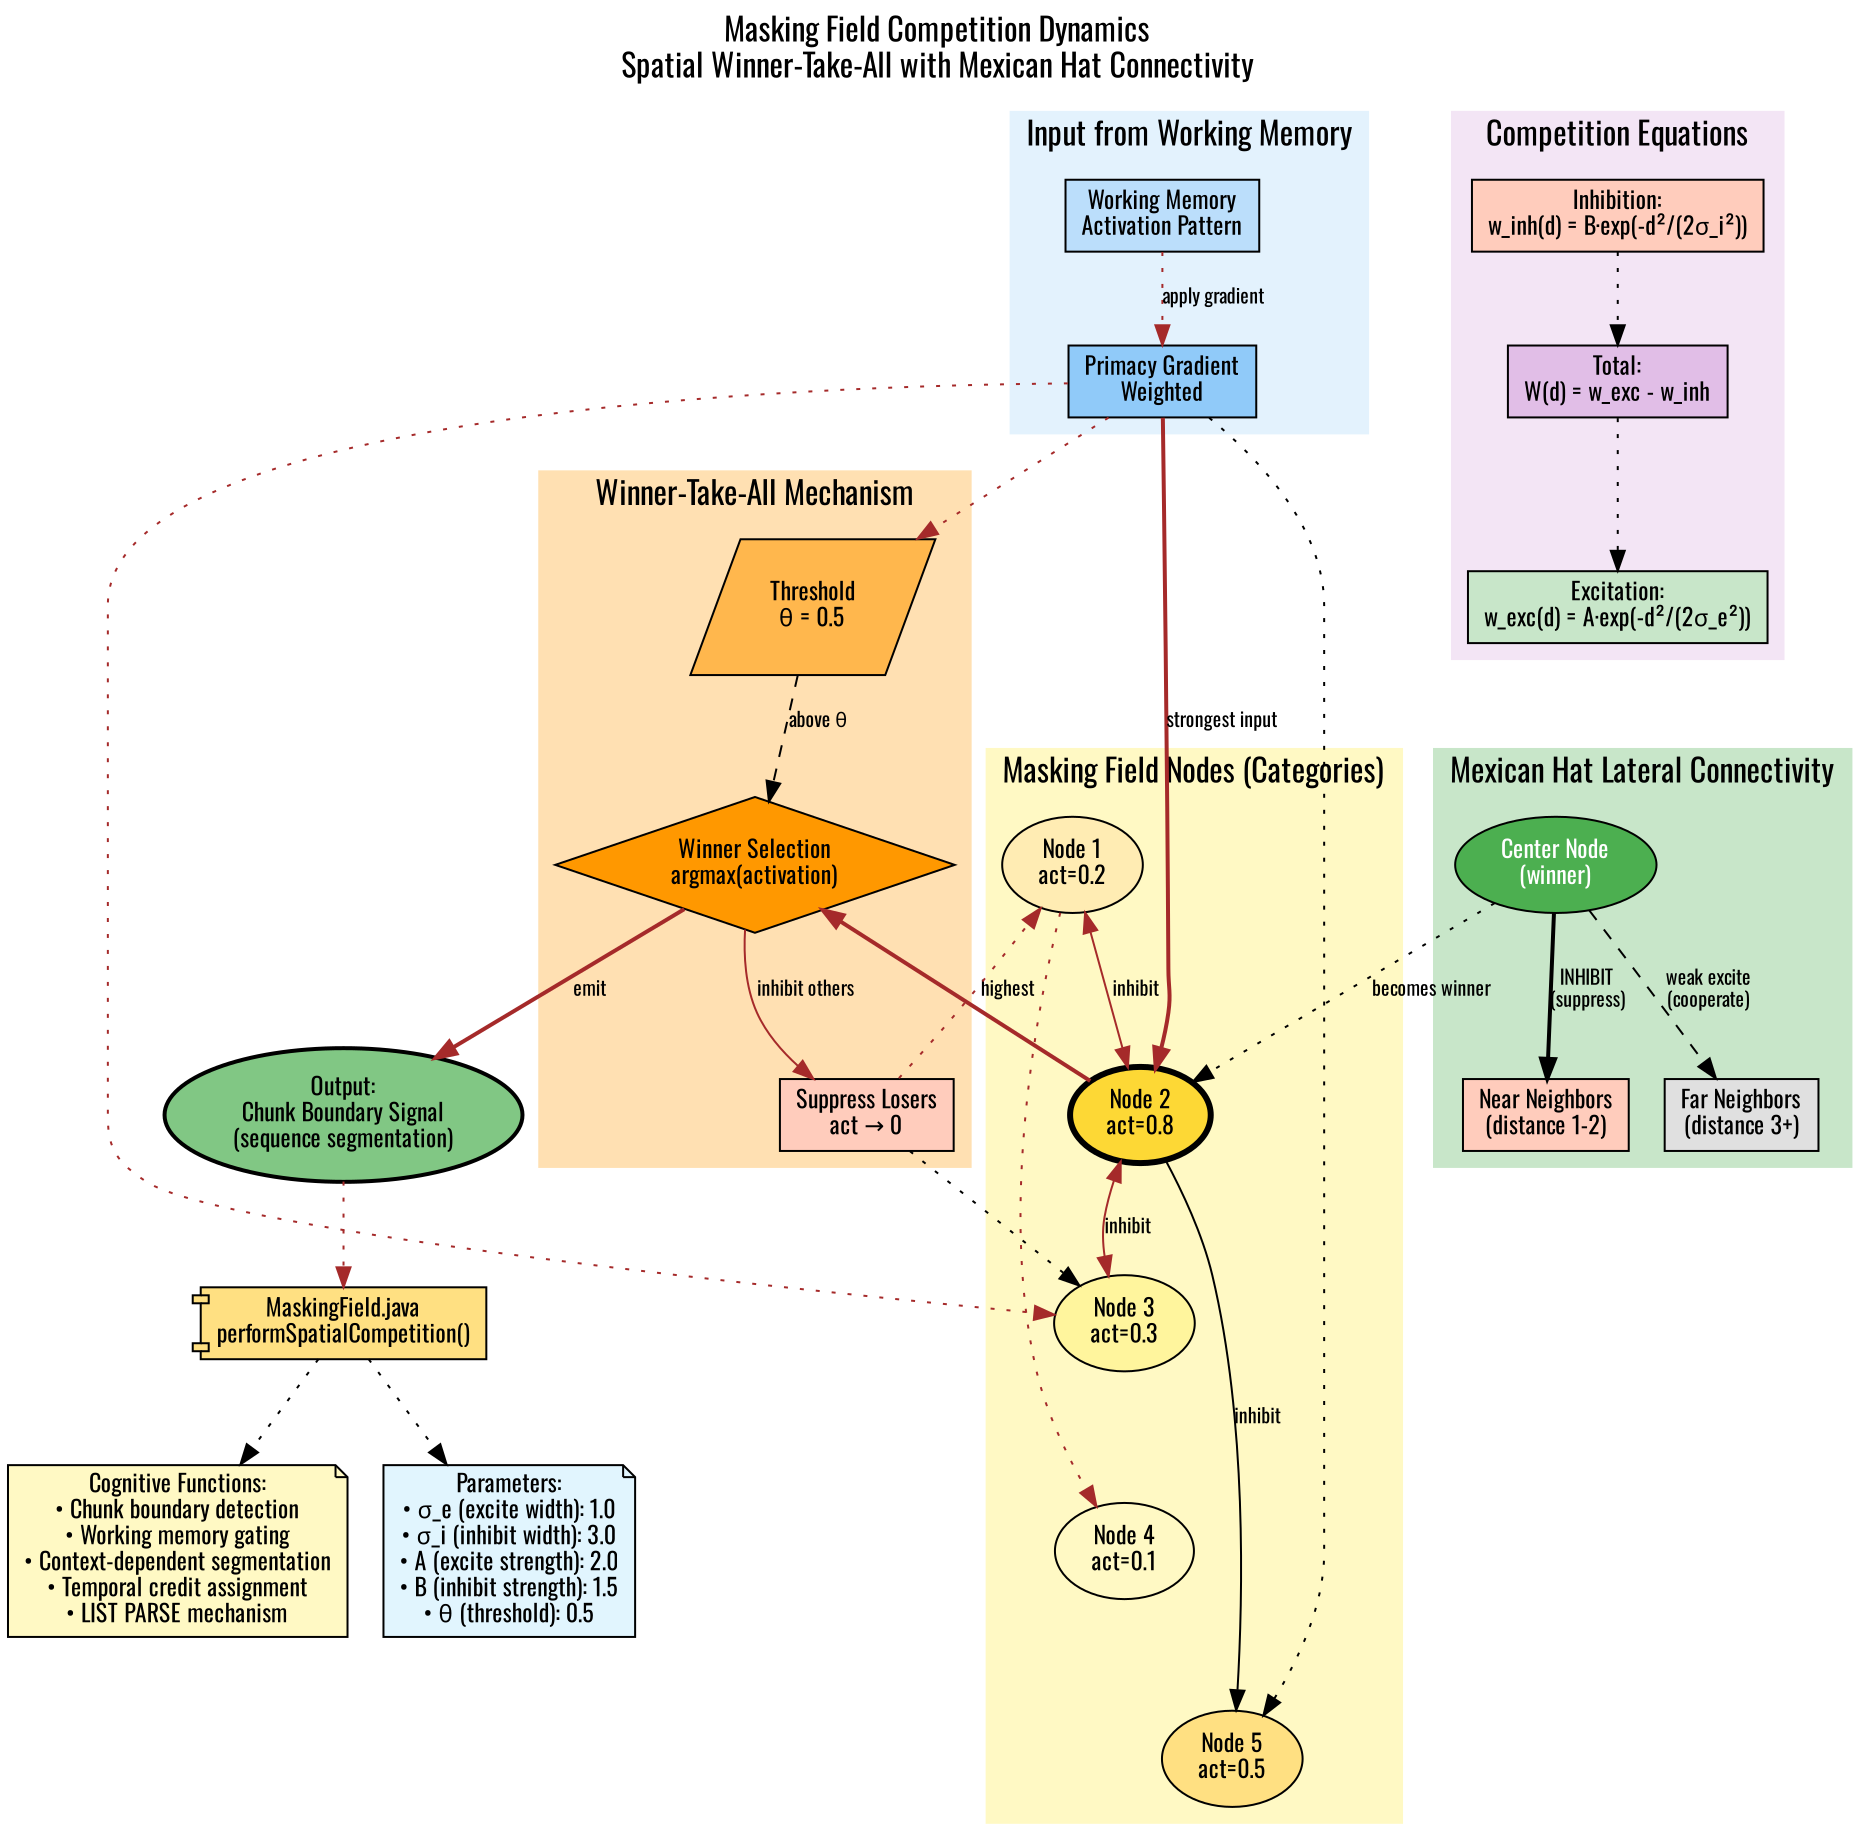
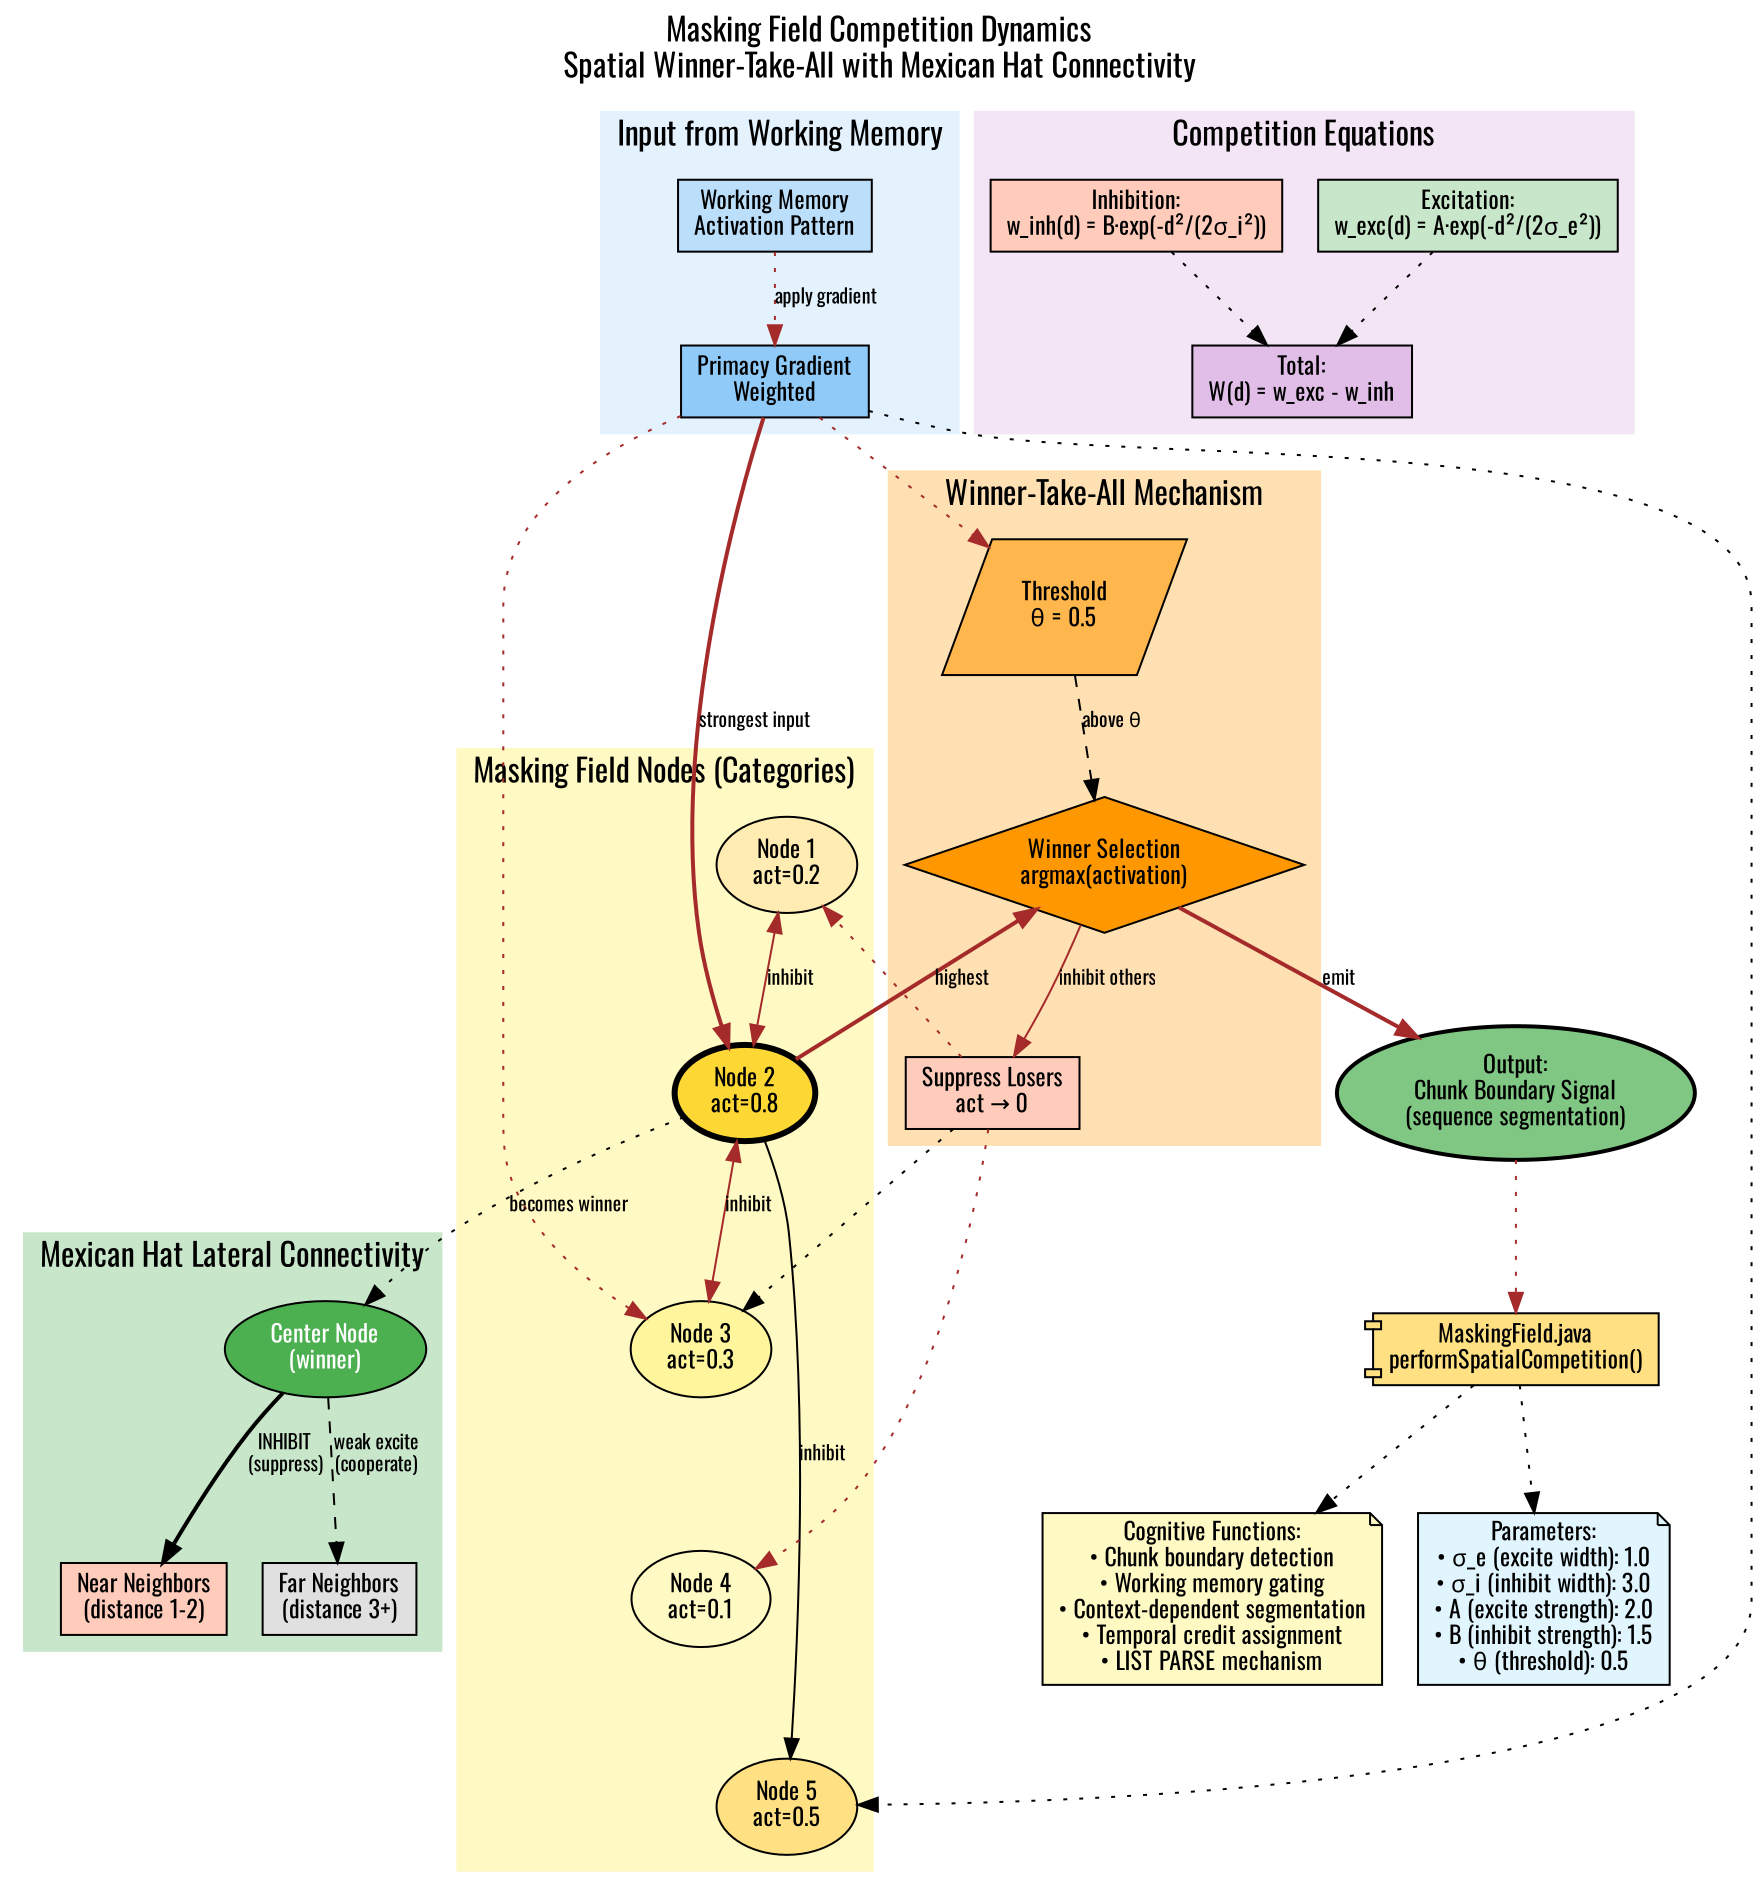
edge "Total: W(d) = w_exc - w_inh" -> "Excitation: w_exc(d) = A·exp(-d²/(2σ_e²))": reversed
edge "Center Node (winner)" -> "Node 2 act=0.8": reversed
edge "Node 1 act=0.2" -> "Node 4 act=0.1": now "Suppress Losers act → 0" -> "Node 4 act=0.1"
